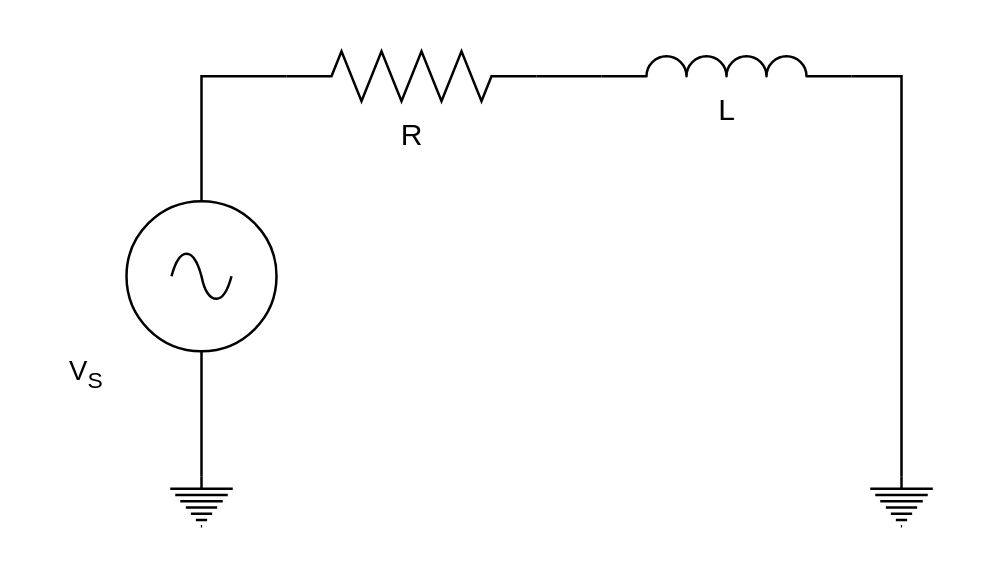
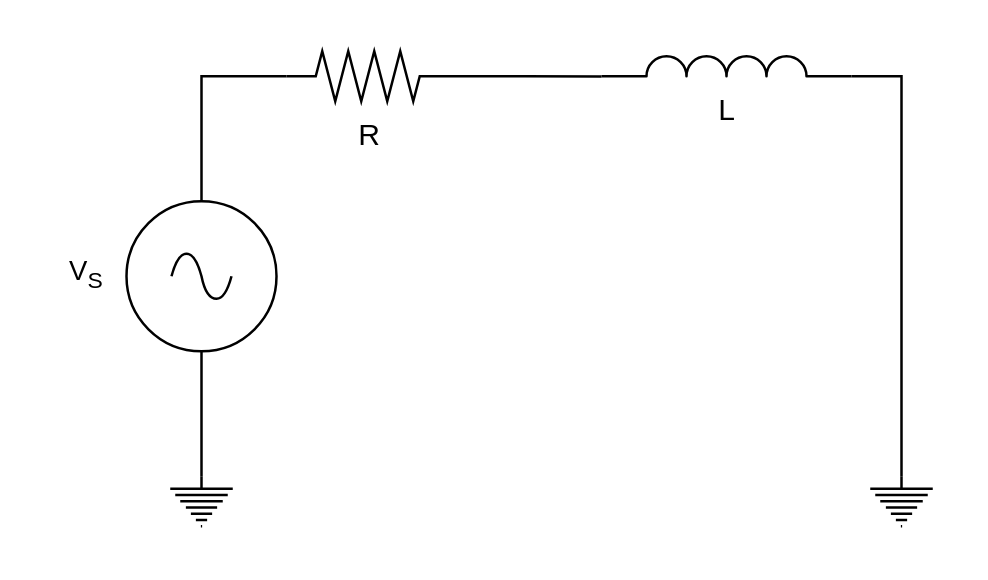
node "R": size 250x50 -> 163x50
node "VS": moved (80, 376) -> (80, 276)
